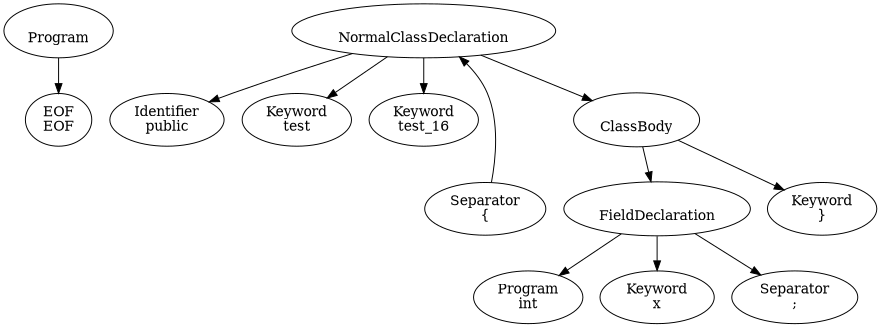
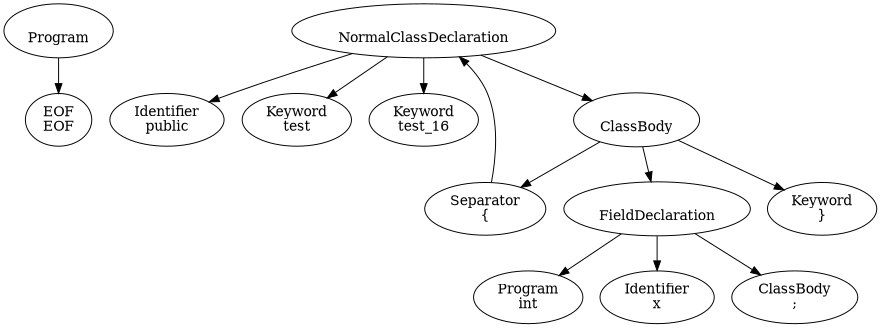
edge "ClassBody" -> "Separator {": added
node "Keyword x": label "Keyword x" -> "Identifier x"
node "Separator ;": label "Separator ;" -> "ClassBody ;"
